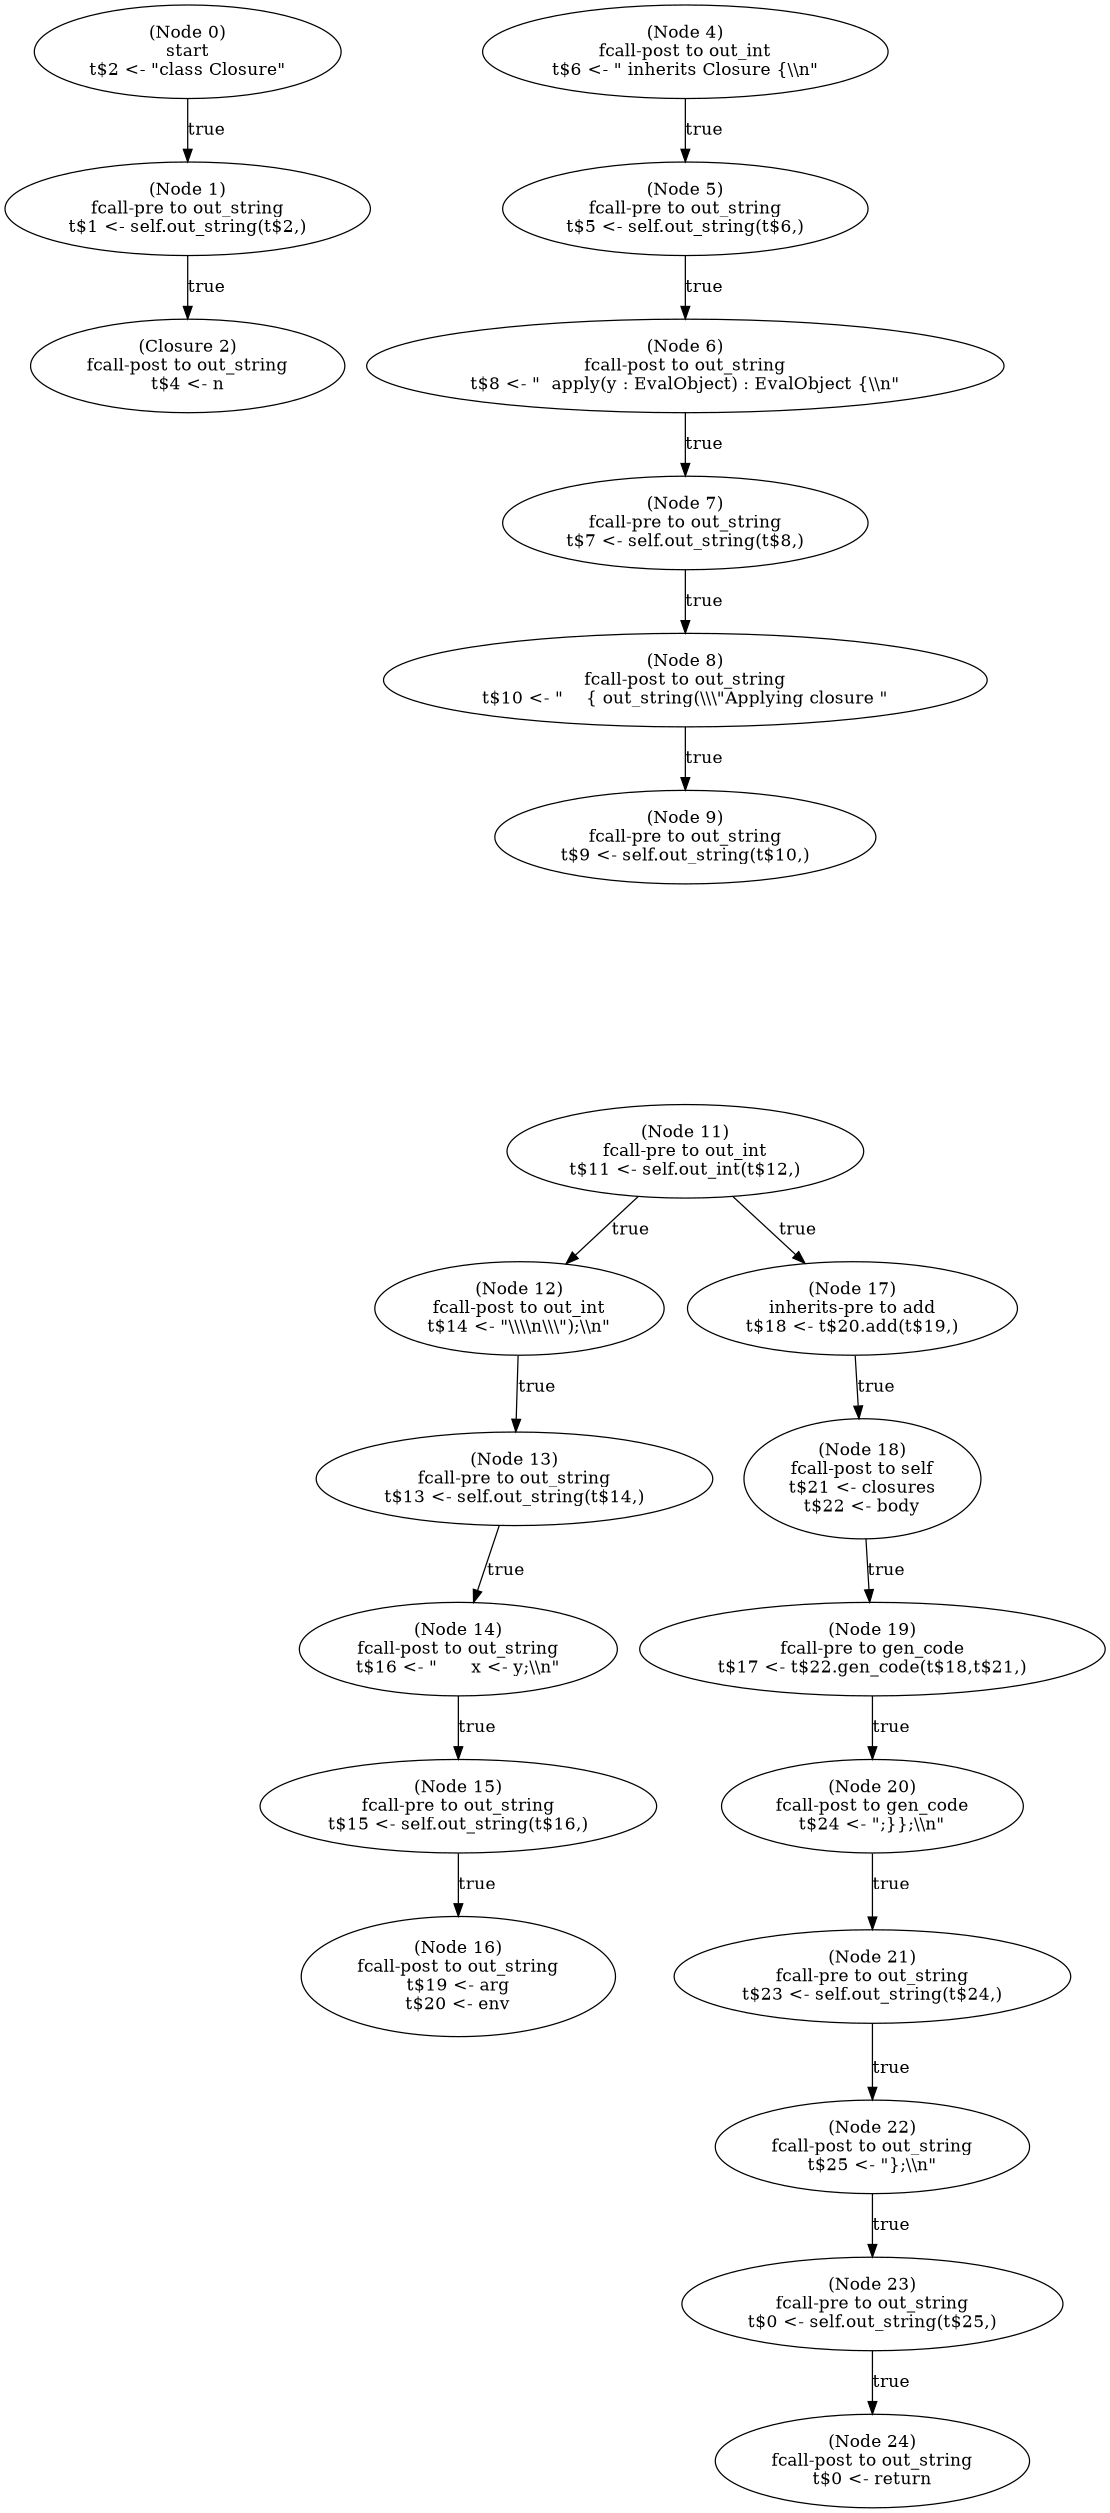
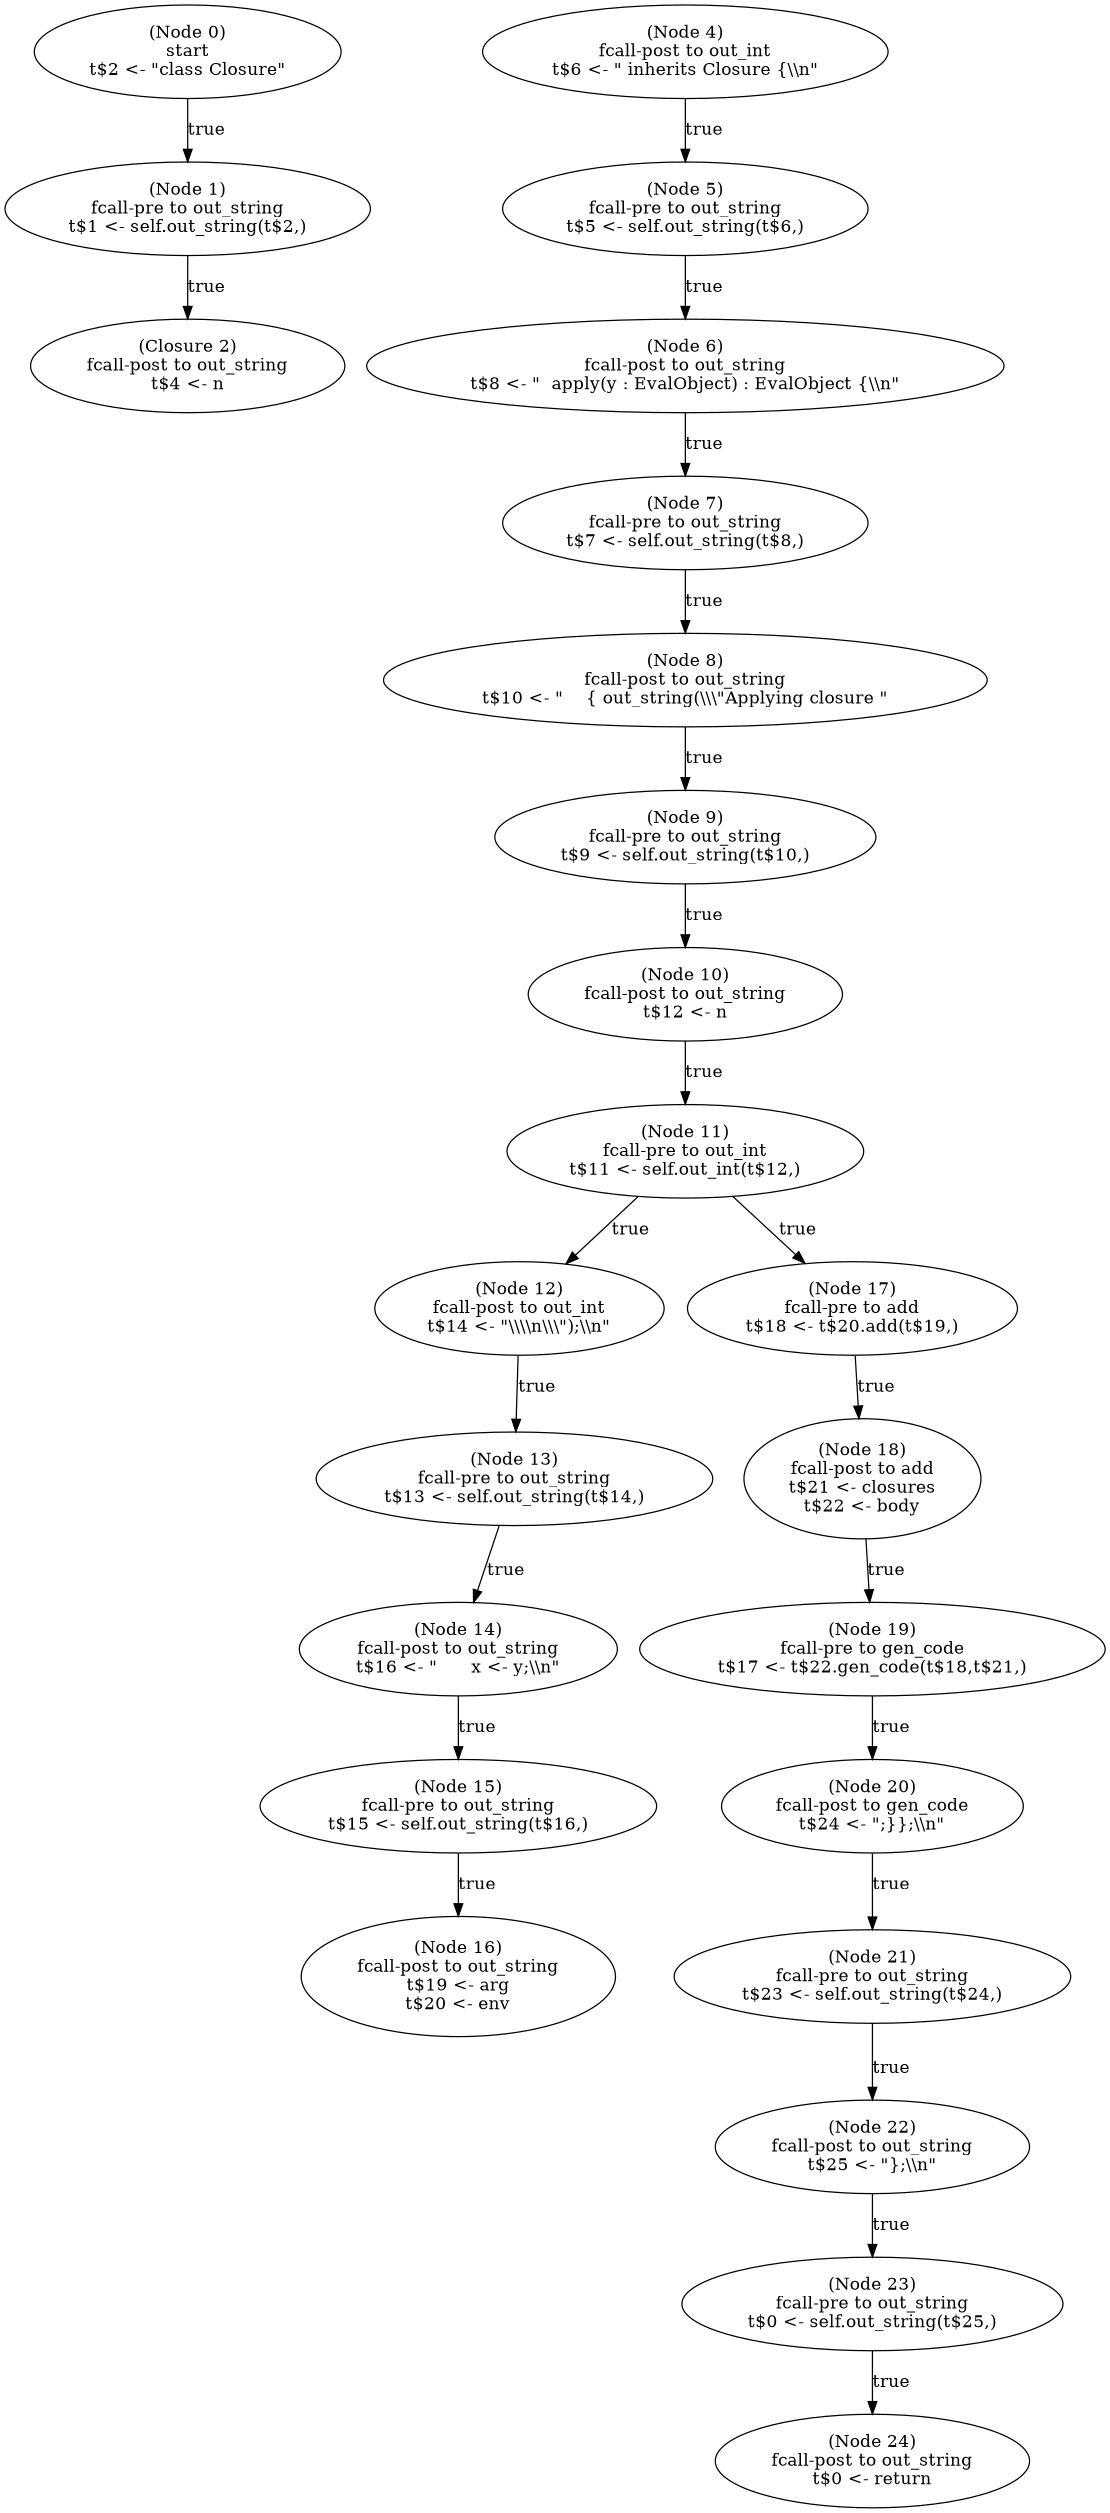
node "(Node 10) fcall-post to out_string t$12 <- n": added
node "(Node 17) inherits-pre to add t$18 <- t$20.add(t$19,)": label "(Node 17) inherits-pre to add t$18 <- t$20.add(t$19,)" -> "(Node 17) fcall-pre to add t$18 <- t$20.add(t$19,)"
node "(Node 18) fcall-post to self t$21 <- closures t$22 <- body": label "(Node 18) fcall-post to self t$21 <- closures t$22 <- body" -> "(Node 18) fcall-post to add t$21 <- closures t$22 <- body"
